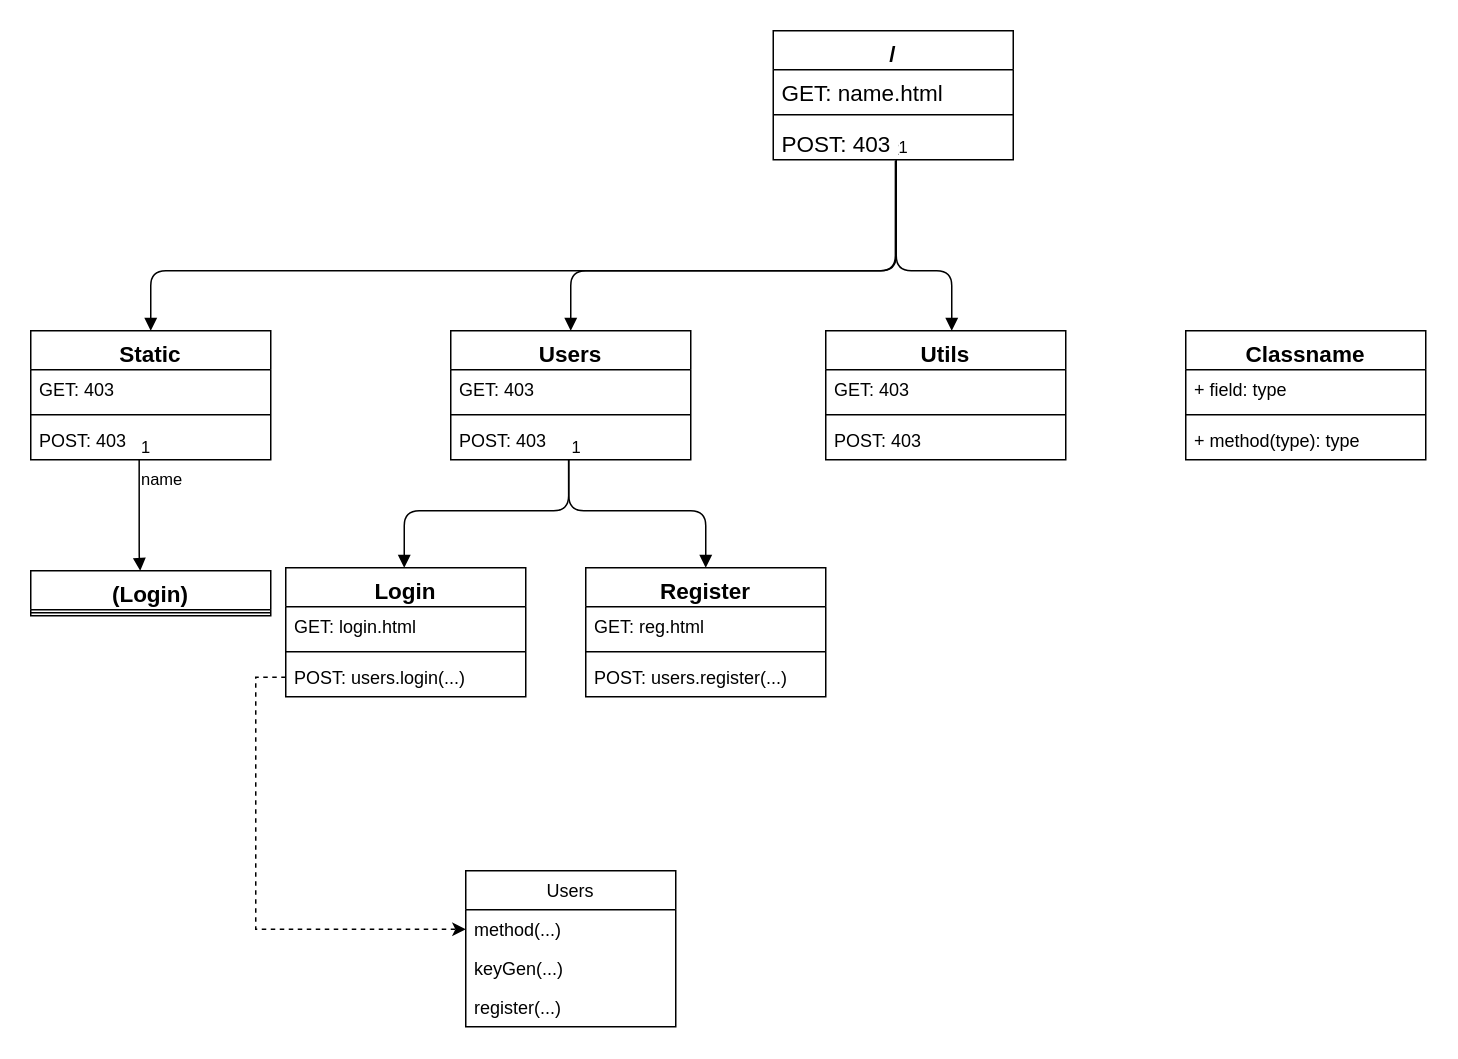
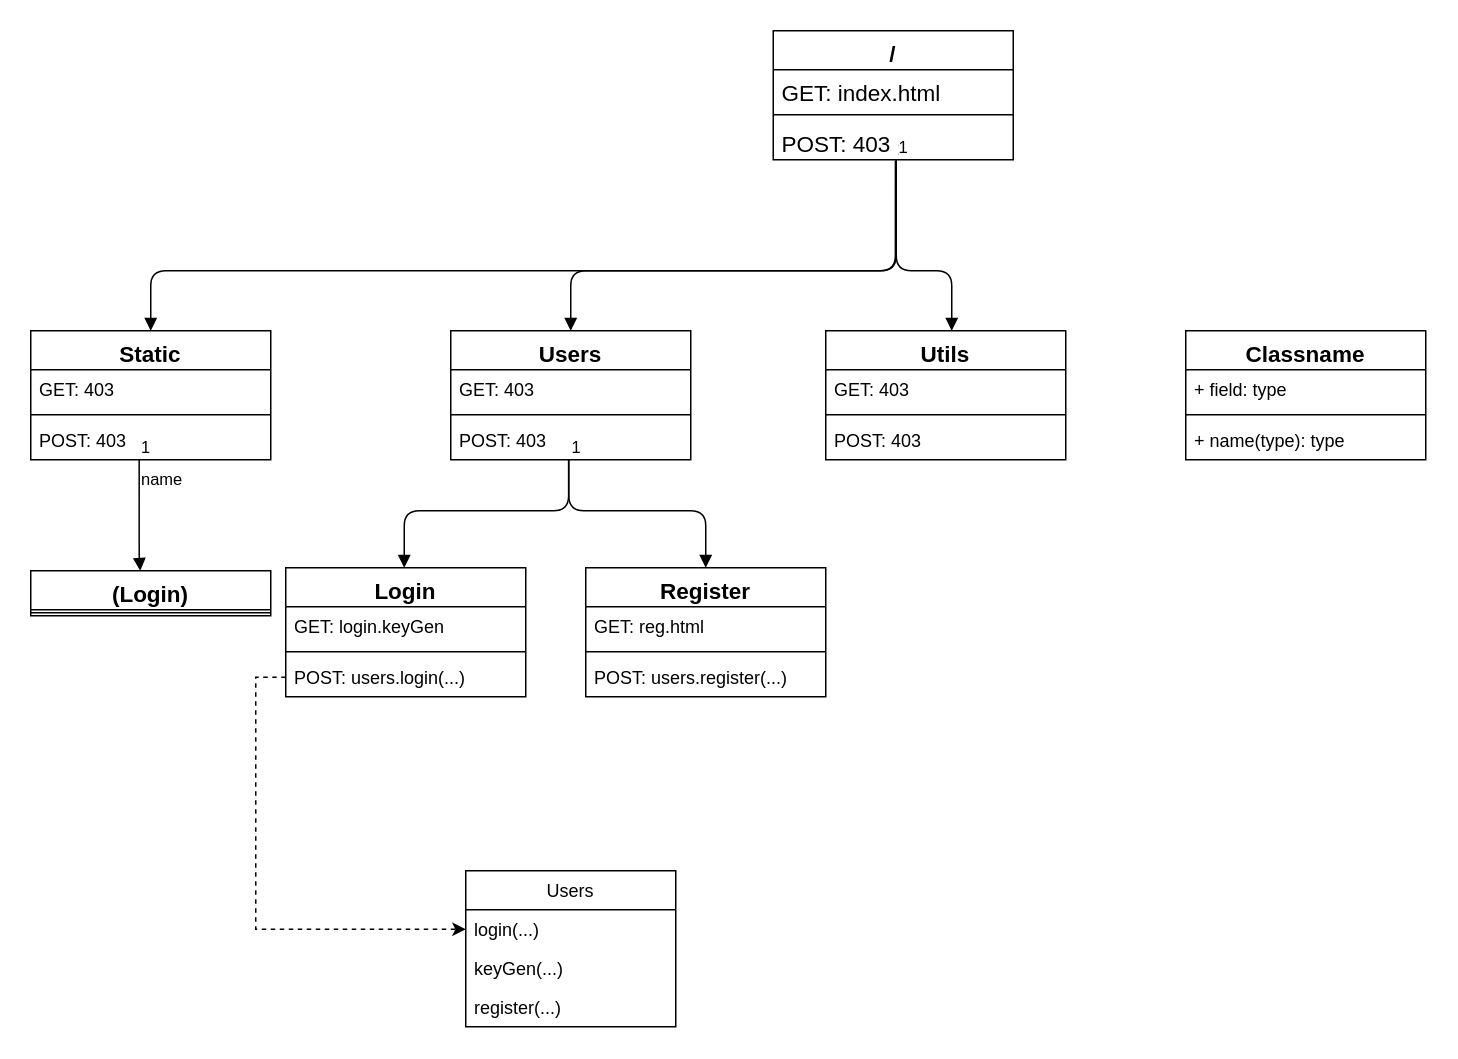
node "GET: name.html": label "GET: name.html" -> "GET: index.html"
node "+ method(type): type": label "+ method(type): type" -> "+ name(type): type"
node "GET: login.html": label "GET: login.html" -> "GET: login.keyGen"
node "method(...)": label "method(...)" -> "login(...)"
